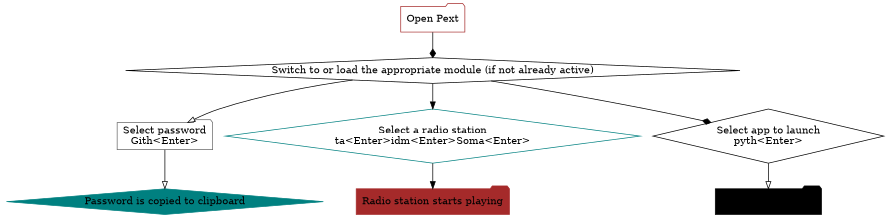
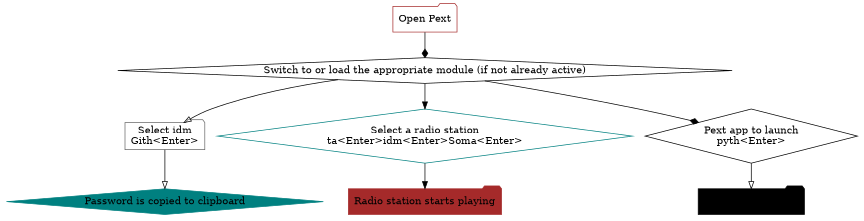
node "Select password Gith<Enter>": label "Select password Gith<Enter>" -> "Select idm Gith<Enter>"
node "Select app to launch pyth<Enter>": label "Select app to launch pyth<Enter>" -> "Pext app to launch pyth<Enter>"
